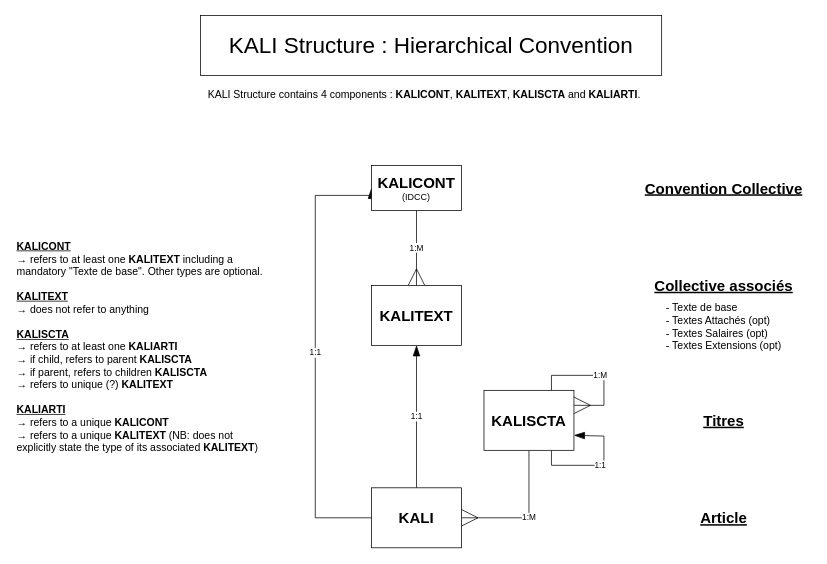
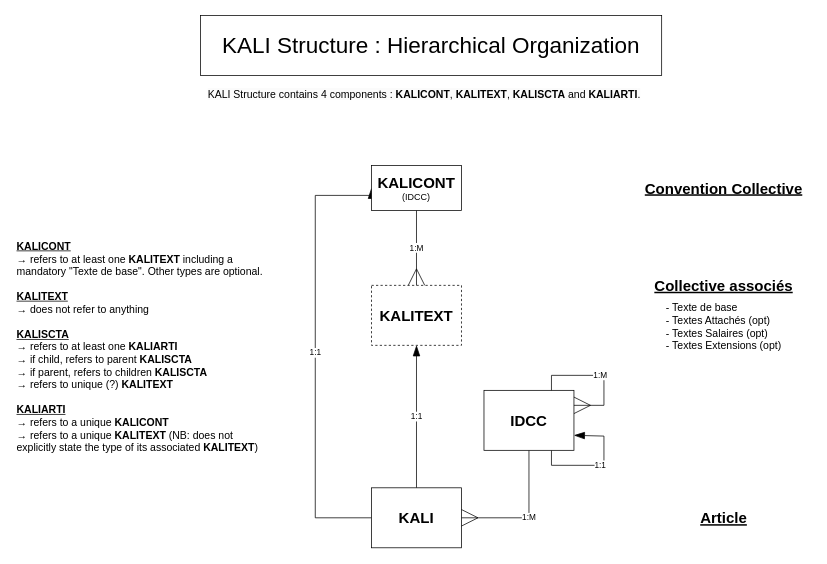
node "KALI Structure : Hierarchical Convention": label "KALI Structure : Hierarchical Convention" -> "KALI Structure : Hierarchical Organization"
node "KALITEXT": style solid -> dashed
node "KALISCTA": label "KALISCTA" -> "IDCC"
node "Titres": removed
